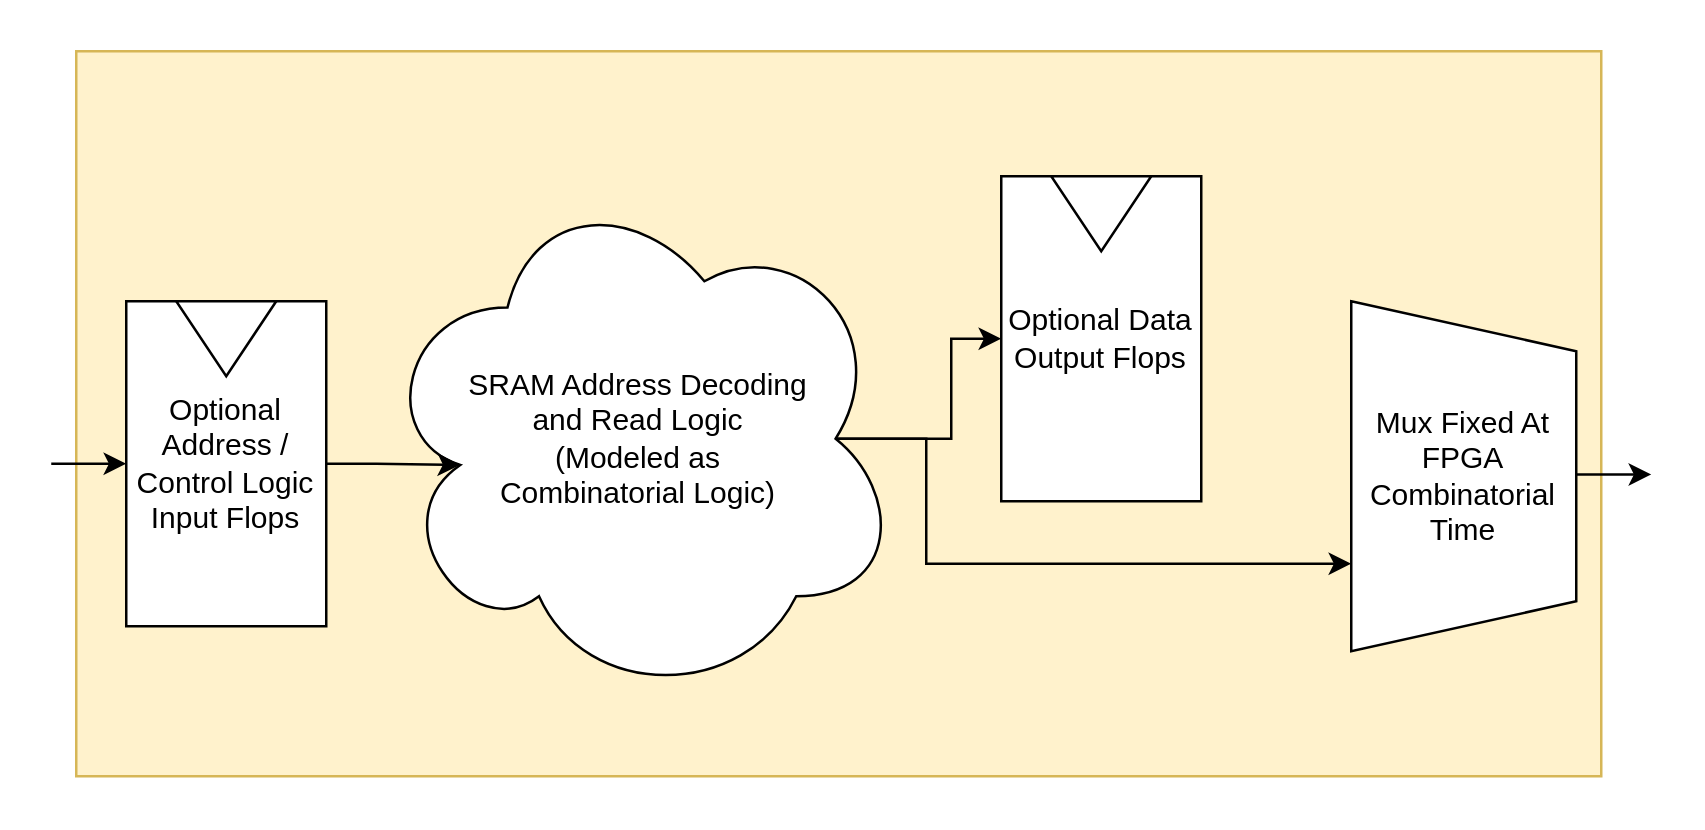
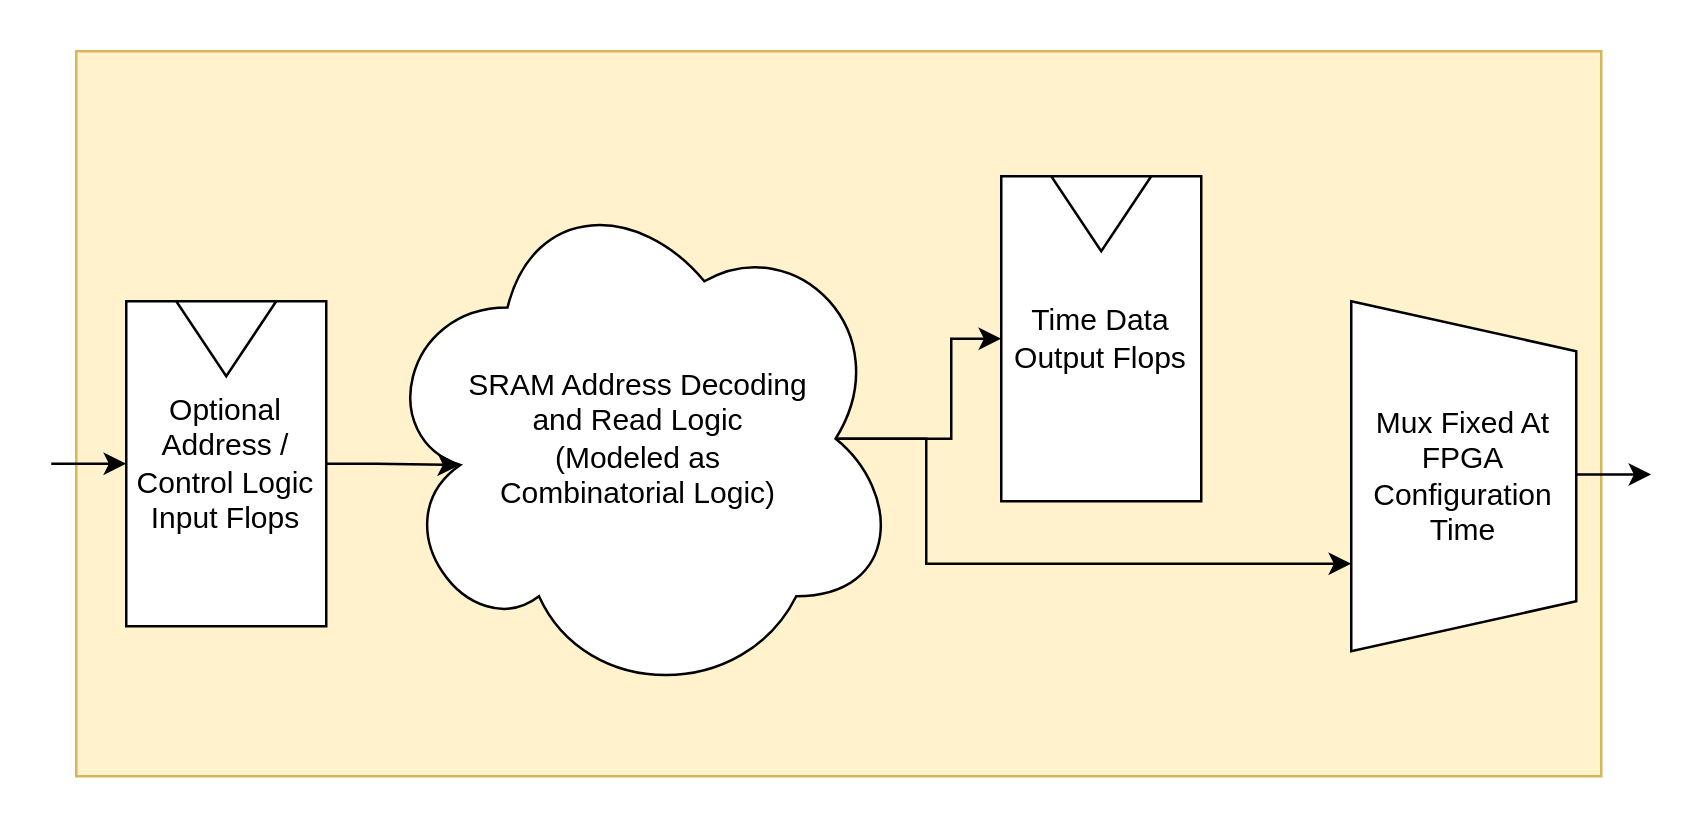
node "Optional Data Output Flops": label "Optional Data Output Flops" -> "Time Data Output Flops"
node "Mux Fixed At FPGA Combinatorial Time": label "Mux Fixed At FPGA Combinatorial Time" -> "Mux Fixed At FPGA Configuration Time"
